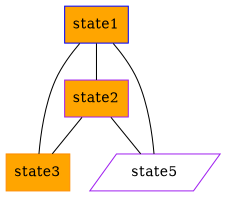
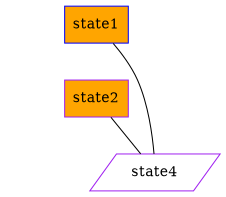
edge "state1" -- "state2": removed
node "state3": removed
node "state5": label "state5" -> "state4"
